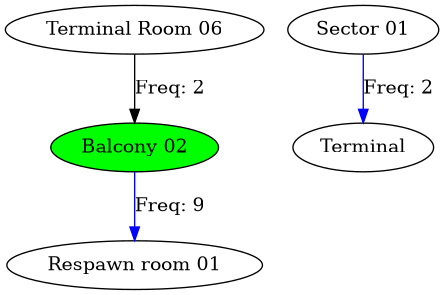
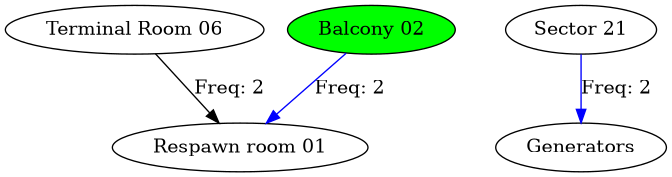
node "Sector 01": label "Sector 01" -> "Sector 21"
edge "Terminal Room 06" -> "Balcony 02": now "Terminal Room 06" -> "Respawn room 01"
node "Terminal": label "Terminal" -> "Generators"
edge "Balcony 02" -> "Respawn room 01": label "Freq: 9" -> "Freq: 2"
